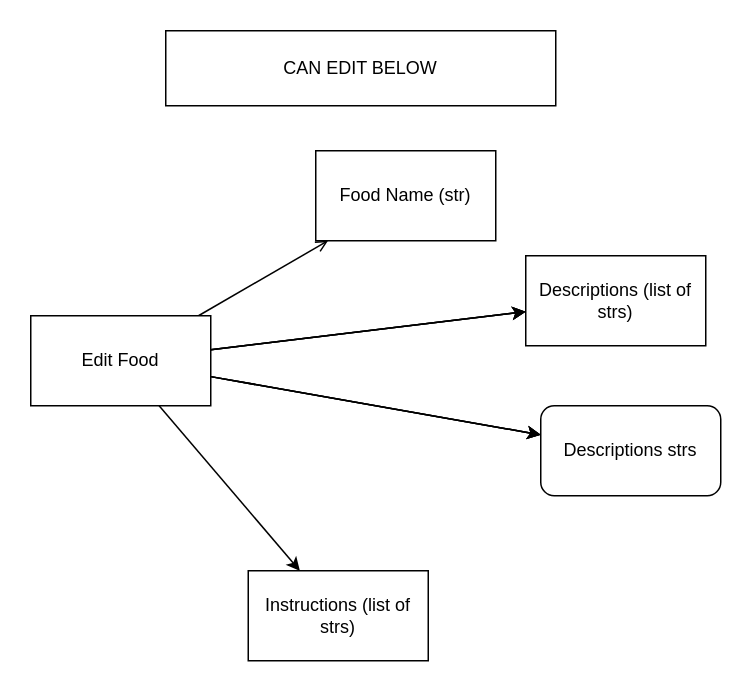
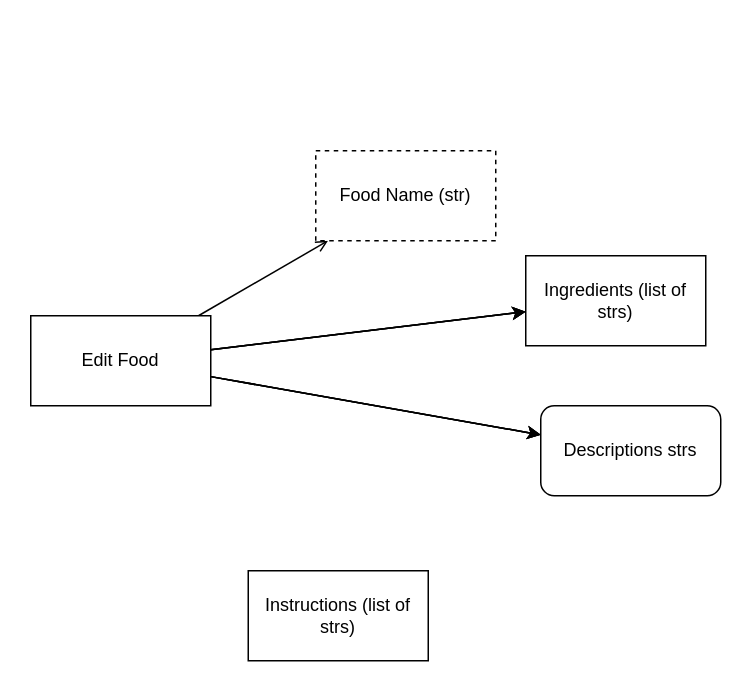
node "CAN EDIT BELOW": removed
node "Food Name (str)": style solid -> dashed
node "Descriptions (list of strs)": label "Descriptions (list of strs)" -> "Ingredients (list of strs)"
edge "Edit Food" -> "Instructions (list of strs)": removed
